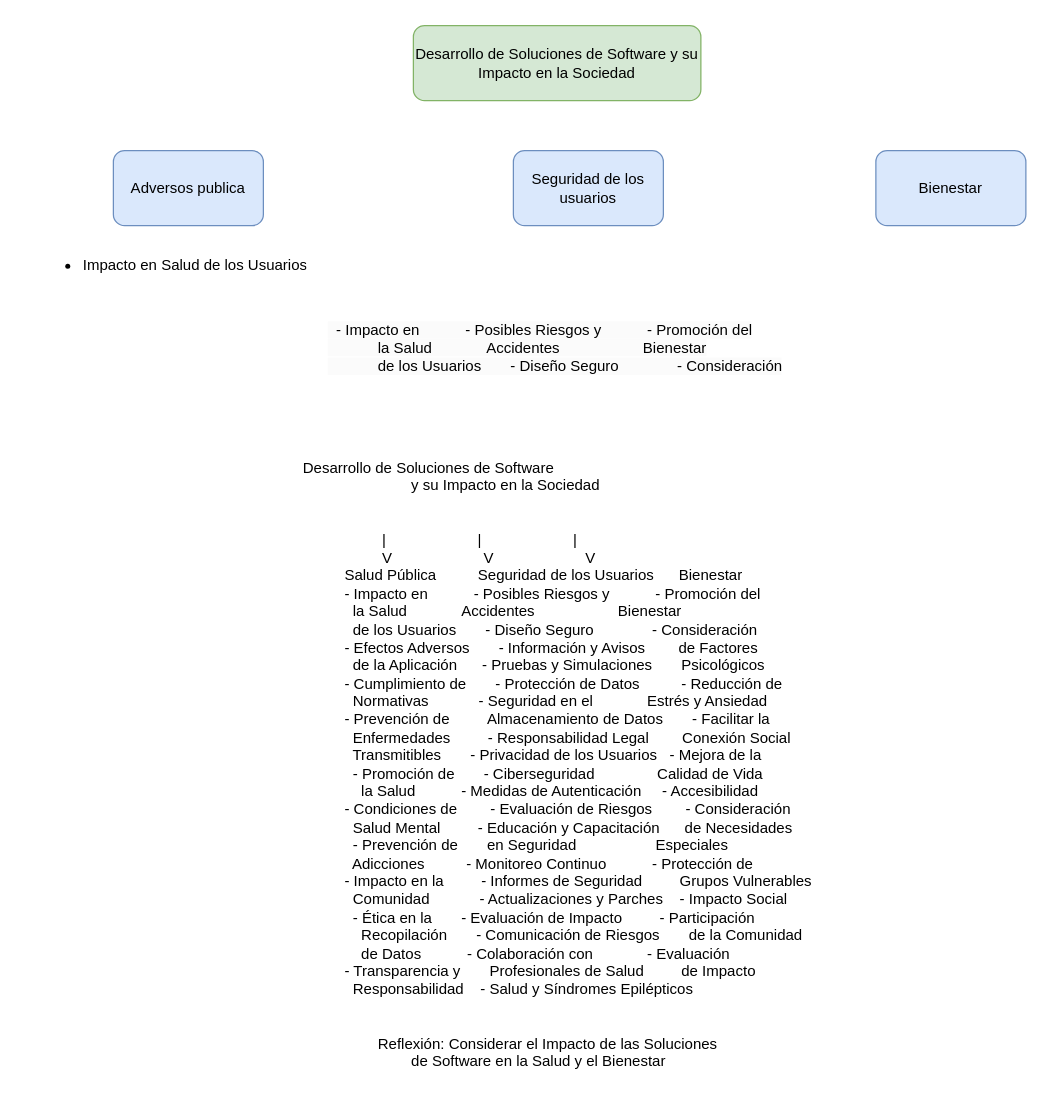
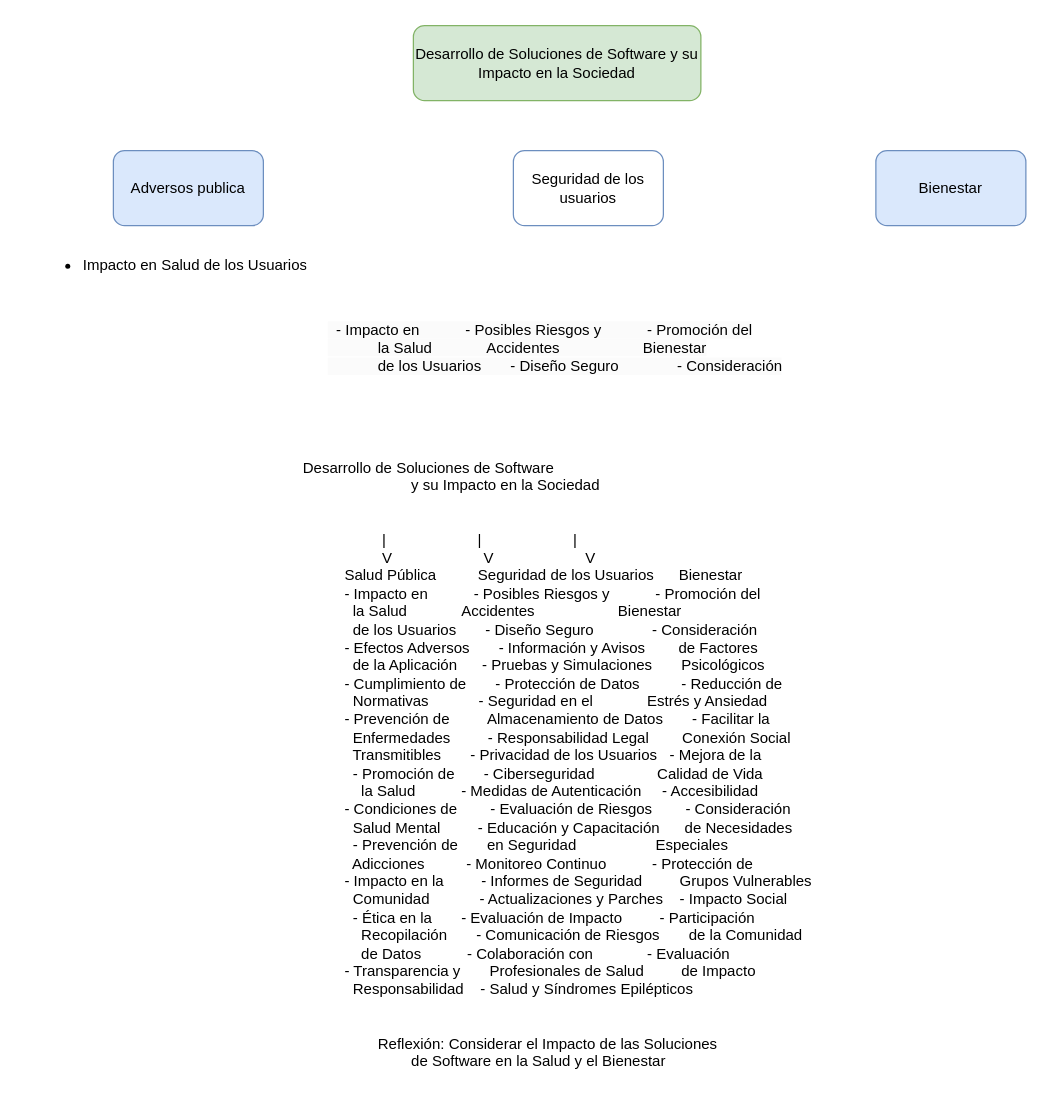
node "Seguridad de los usuarios": fillcolor #dae8fc -> #ffffff
